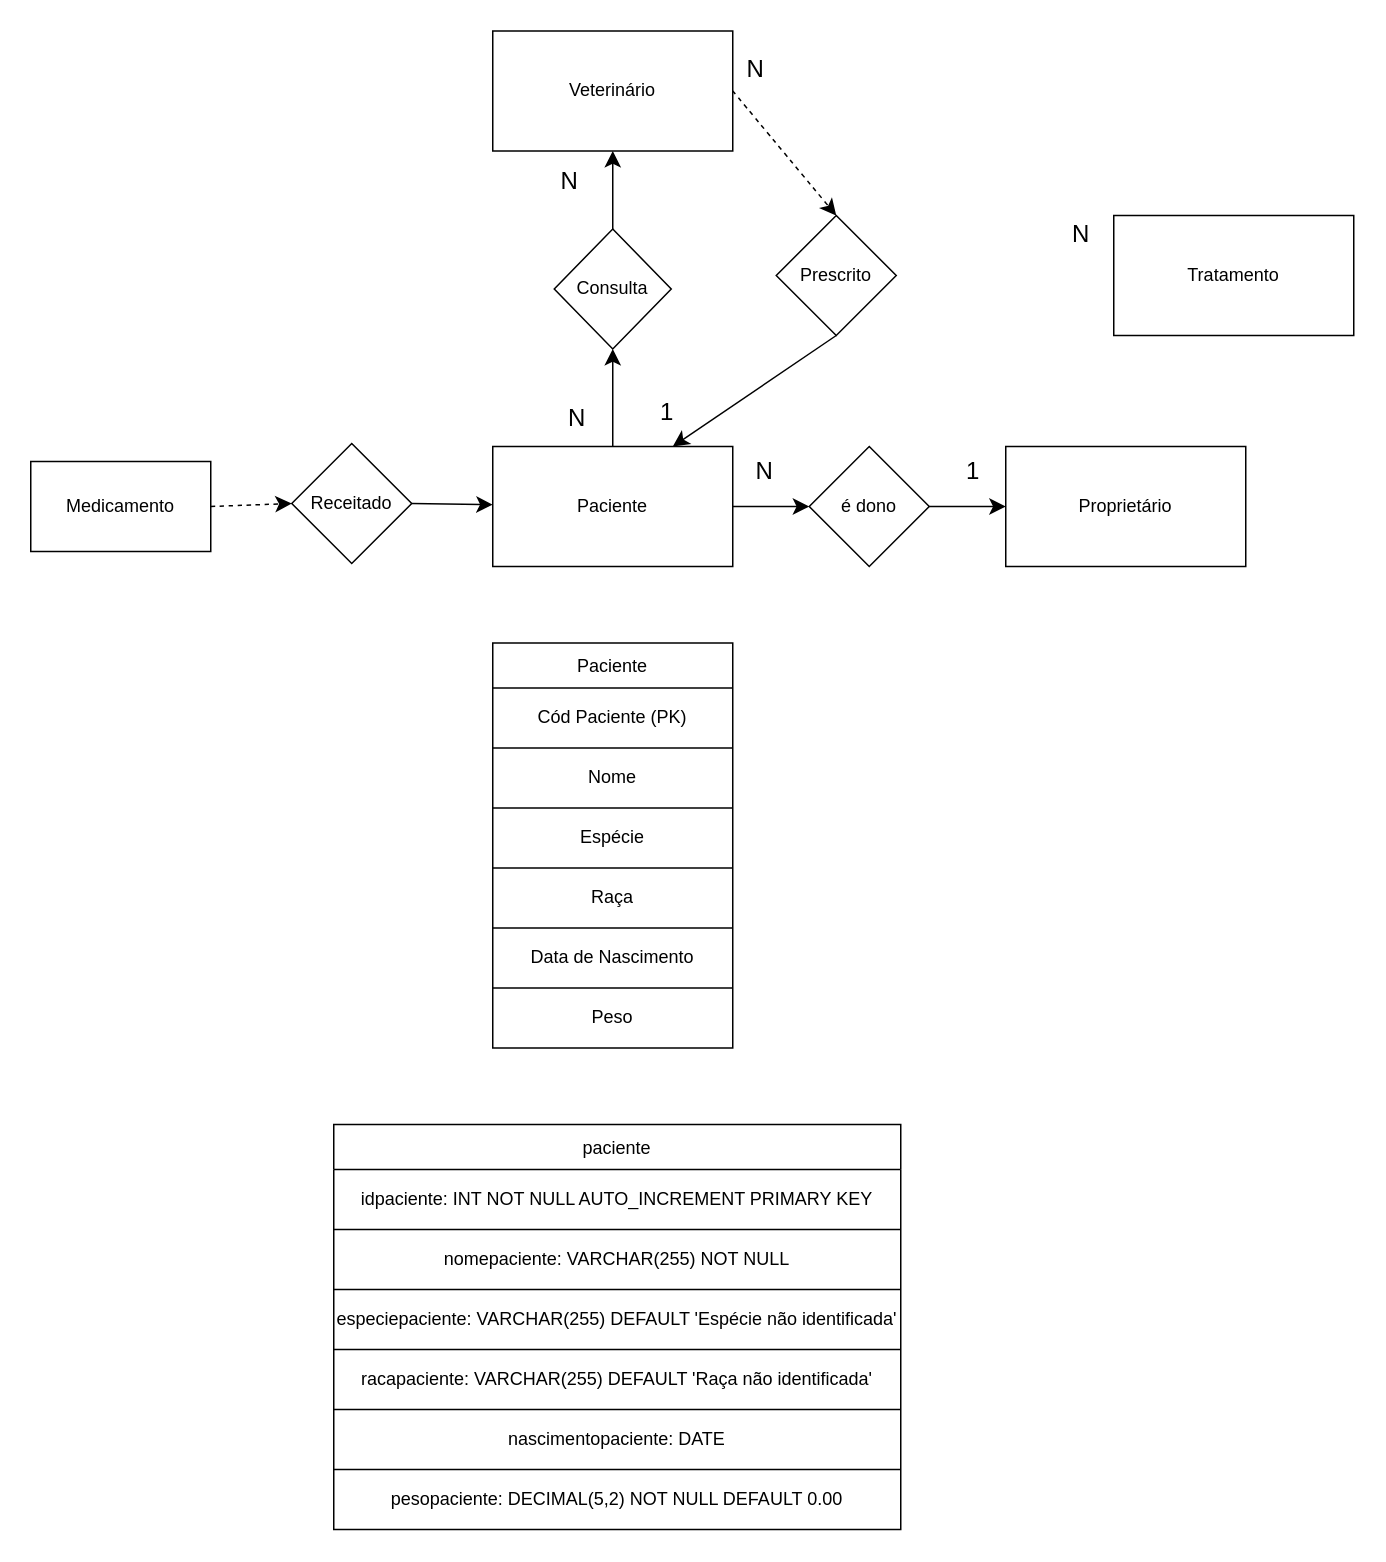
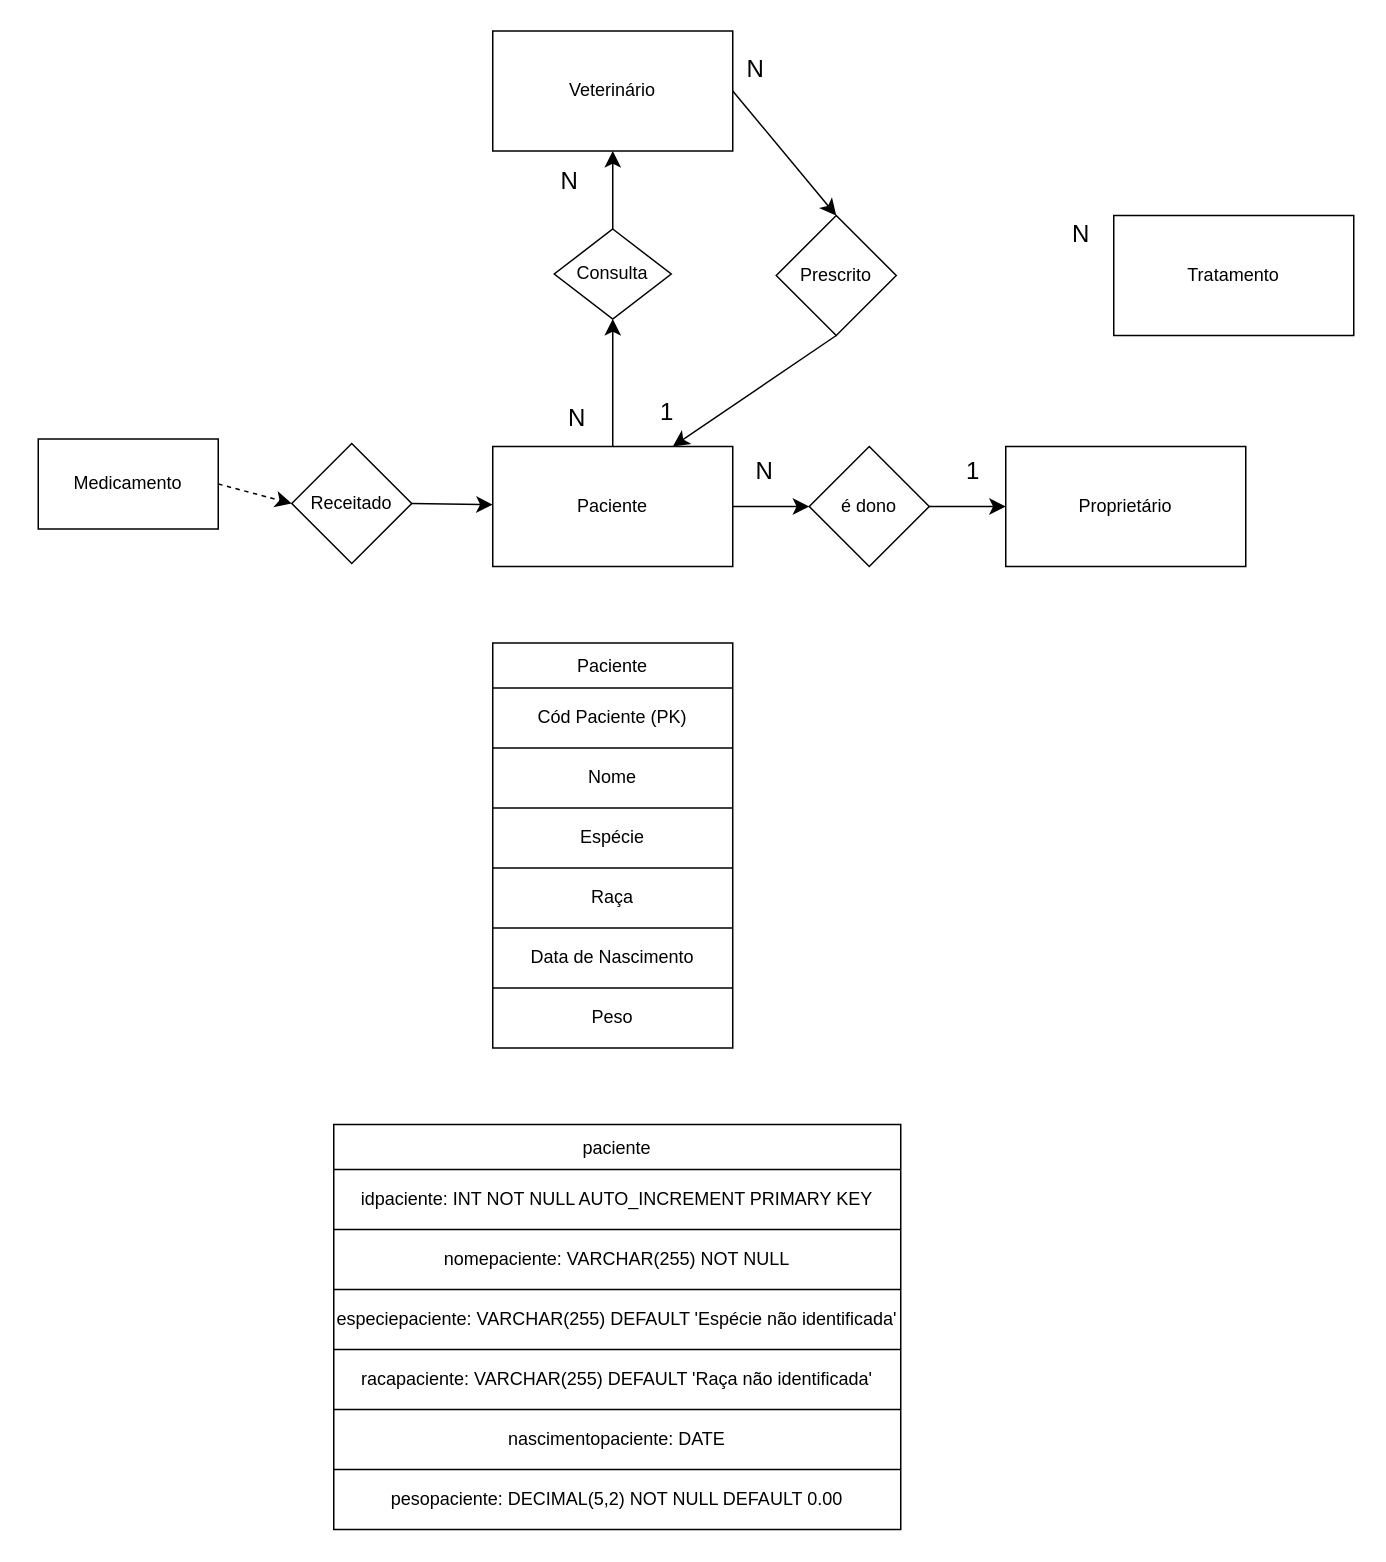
edge "Veterinário" -> "Prescrito": style dashed -> solid
node "Consulta": size 117x120 -> 117x90
node "Medicamento": moved (121, 506) -> (128, 484)
